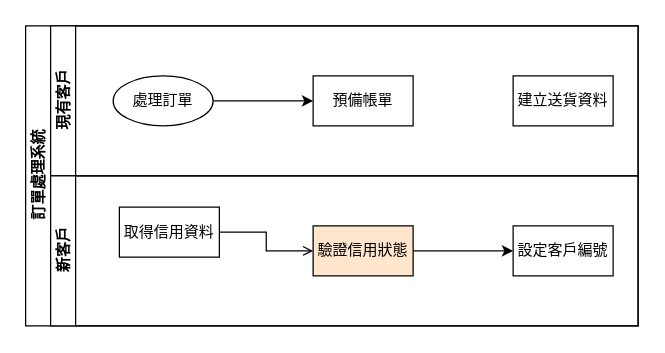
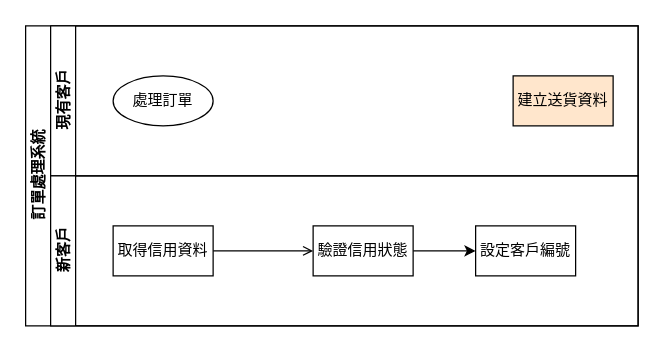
edge "處理訂單" -> "預備帳單": removed
node "預備帳單": removed
node "建立送貨資料": fillcolor #ffffff -> #ffe6cc
node "取得信用資料": moved (169, 232) -> (163, 251)
node "驗證信用狀態": fillcolor #ffe6cc -> #ffffff
node "設定客戶編號": moved (563, 251) -> (526, 251)
